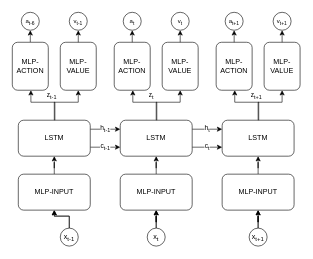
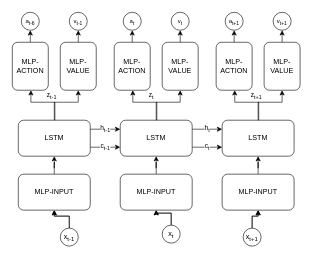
node "xt": moved (156, 237) -> (171, 234)
node "xt+1": moved (258, 237) -> (252, 237)
